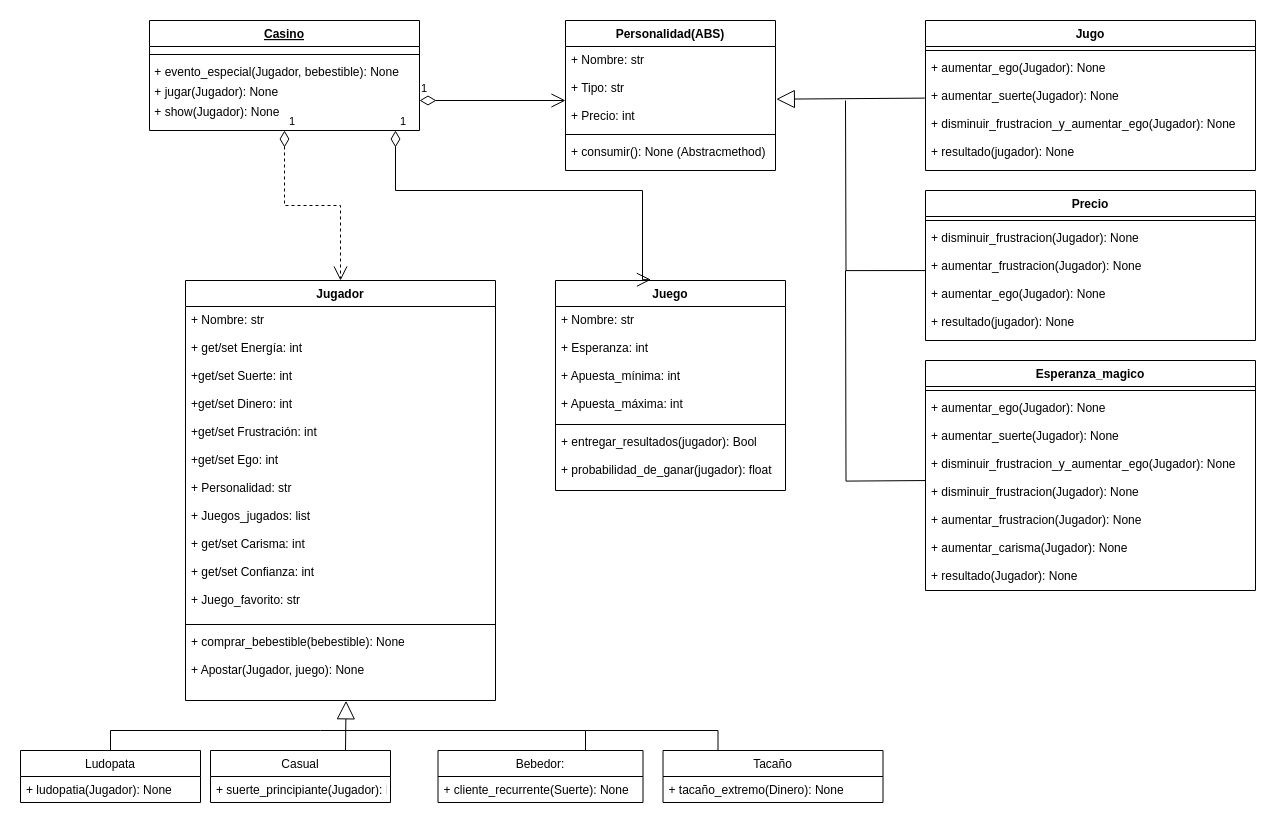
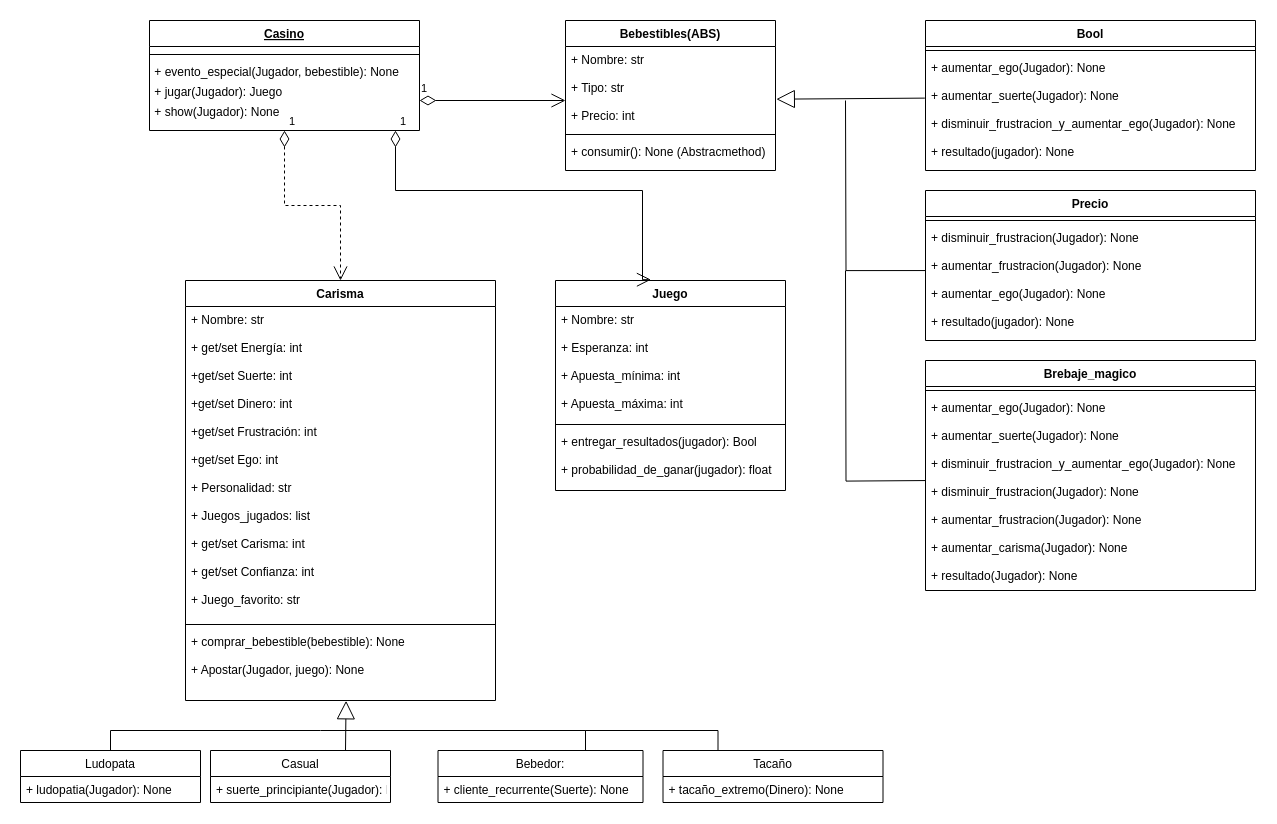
node "Personalidad(ABS)": label "Personalidad(ABS)" -> "Bebestibles(ABS)"
node "Jugo": label "Jugo" -> "Bool"
node "+ jugar(Jugador): None": label "+ jugar(Jugador): None" -> "+ jugar(Jugador): Juego"
node "Jugador": label "Jugador" -> "Carisma"
node "Esperanza_magico": label "Esperanza_magico" -> "Brebaje_magico"
